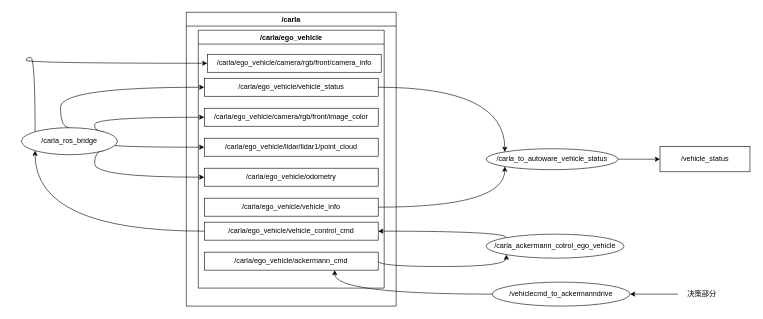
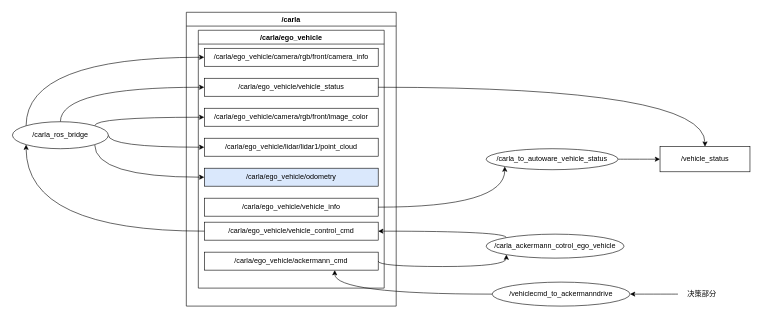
node "/carla/ego_vehicle/camera/rgb/front/camera_info": moved (294, 63) -> (291, 57)
edge "/carla/ego_vehicle/vehicle_status" -> "/carla_to_autoware_vehicle_status": now "/carla/ego_vehicle/vehicle_status" -> "/vehicle_status"
node "/carla_ros_bridge": moved (69, 141) -> (60, 135)
node "/carla/ego_vehicle/odometry": fillcolor #ffffff -> #dae8fc
